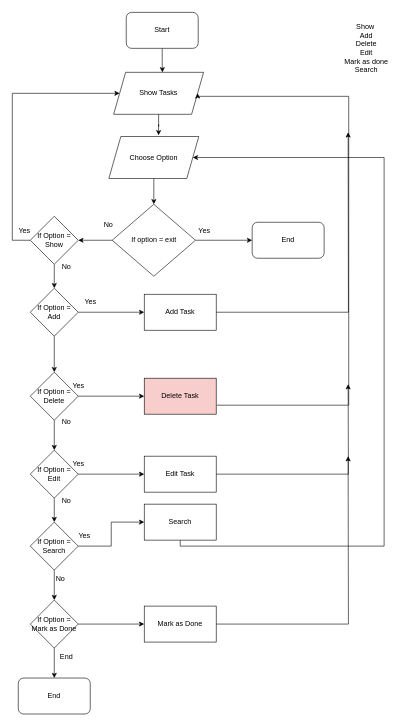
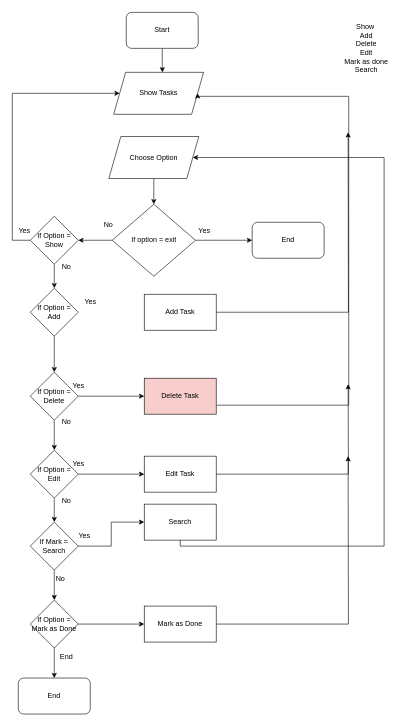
edge "Show Tasks" -> "Choose Option": removed
edge "If Option = Add" -> "Add Task": removed
node "If Option = Search": label "If Option = Search" -> "If Mark = Search"
